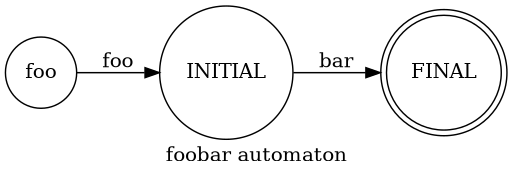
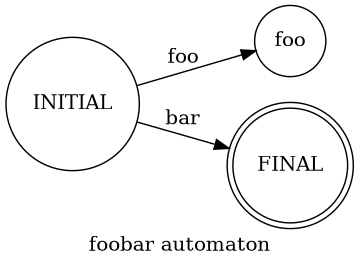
edge "foo" -> "INITIAL": reversed
